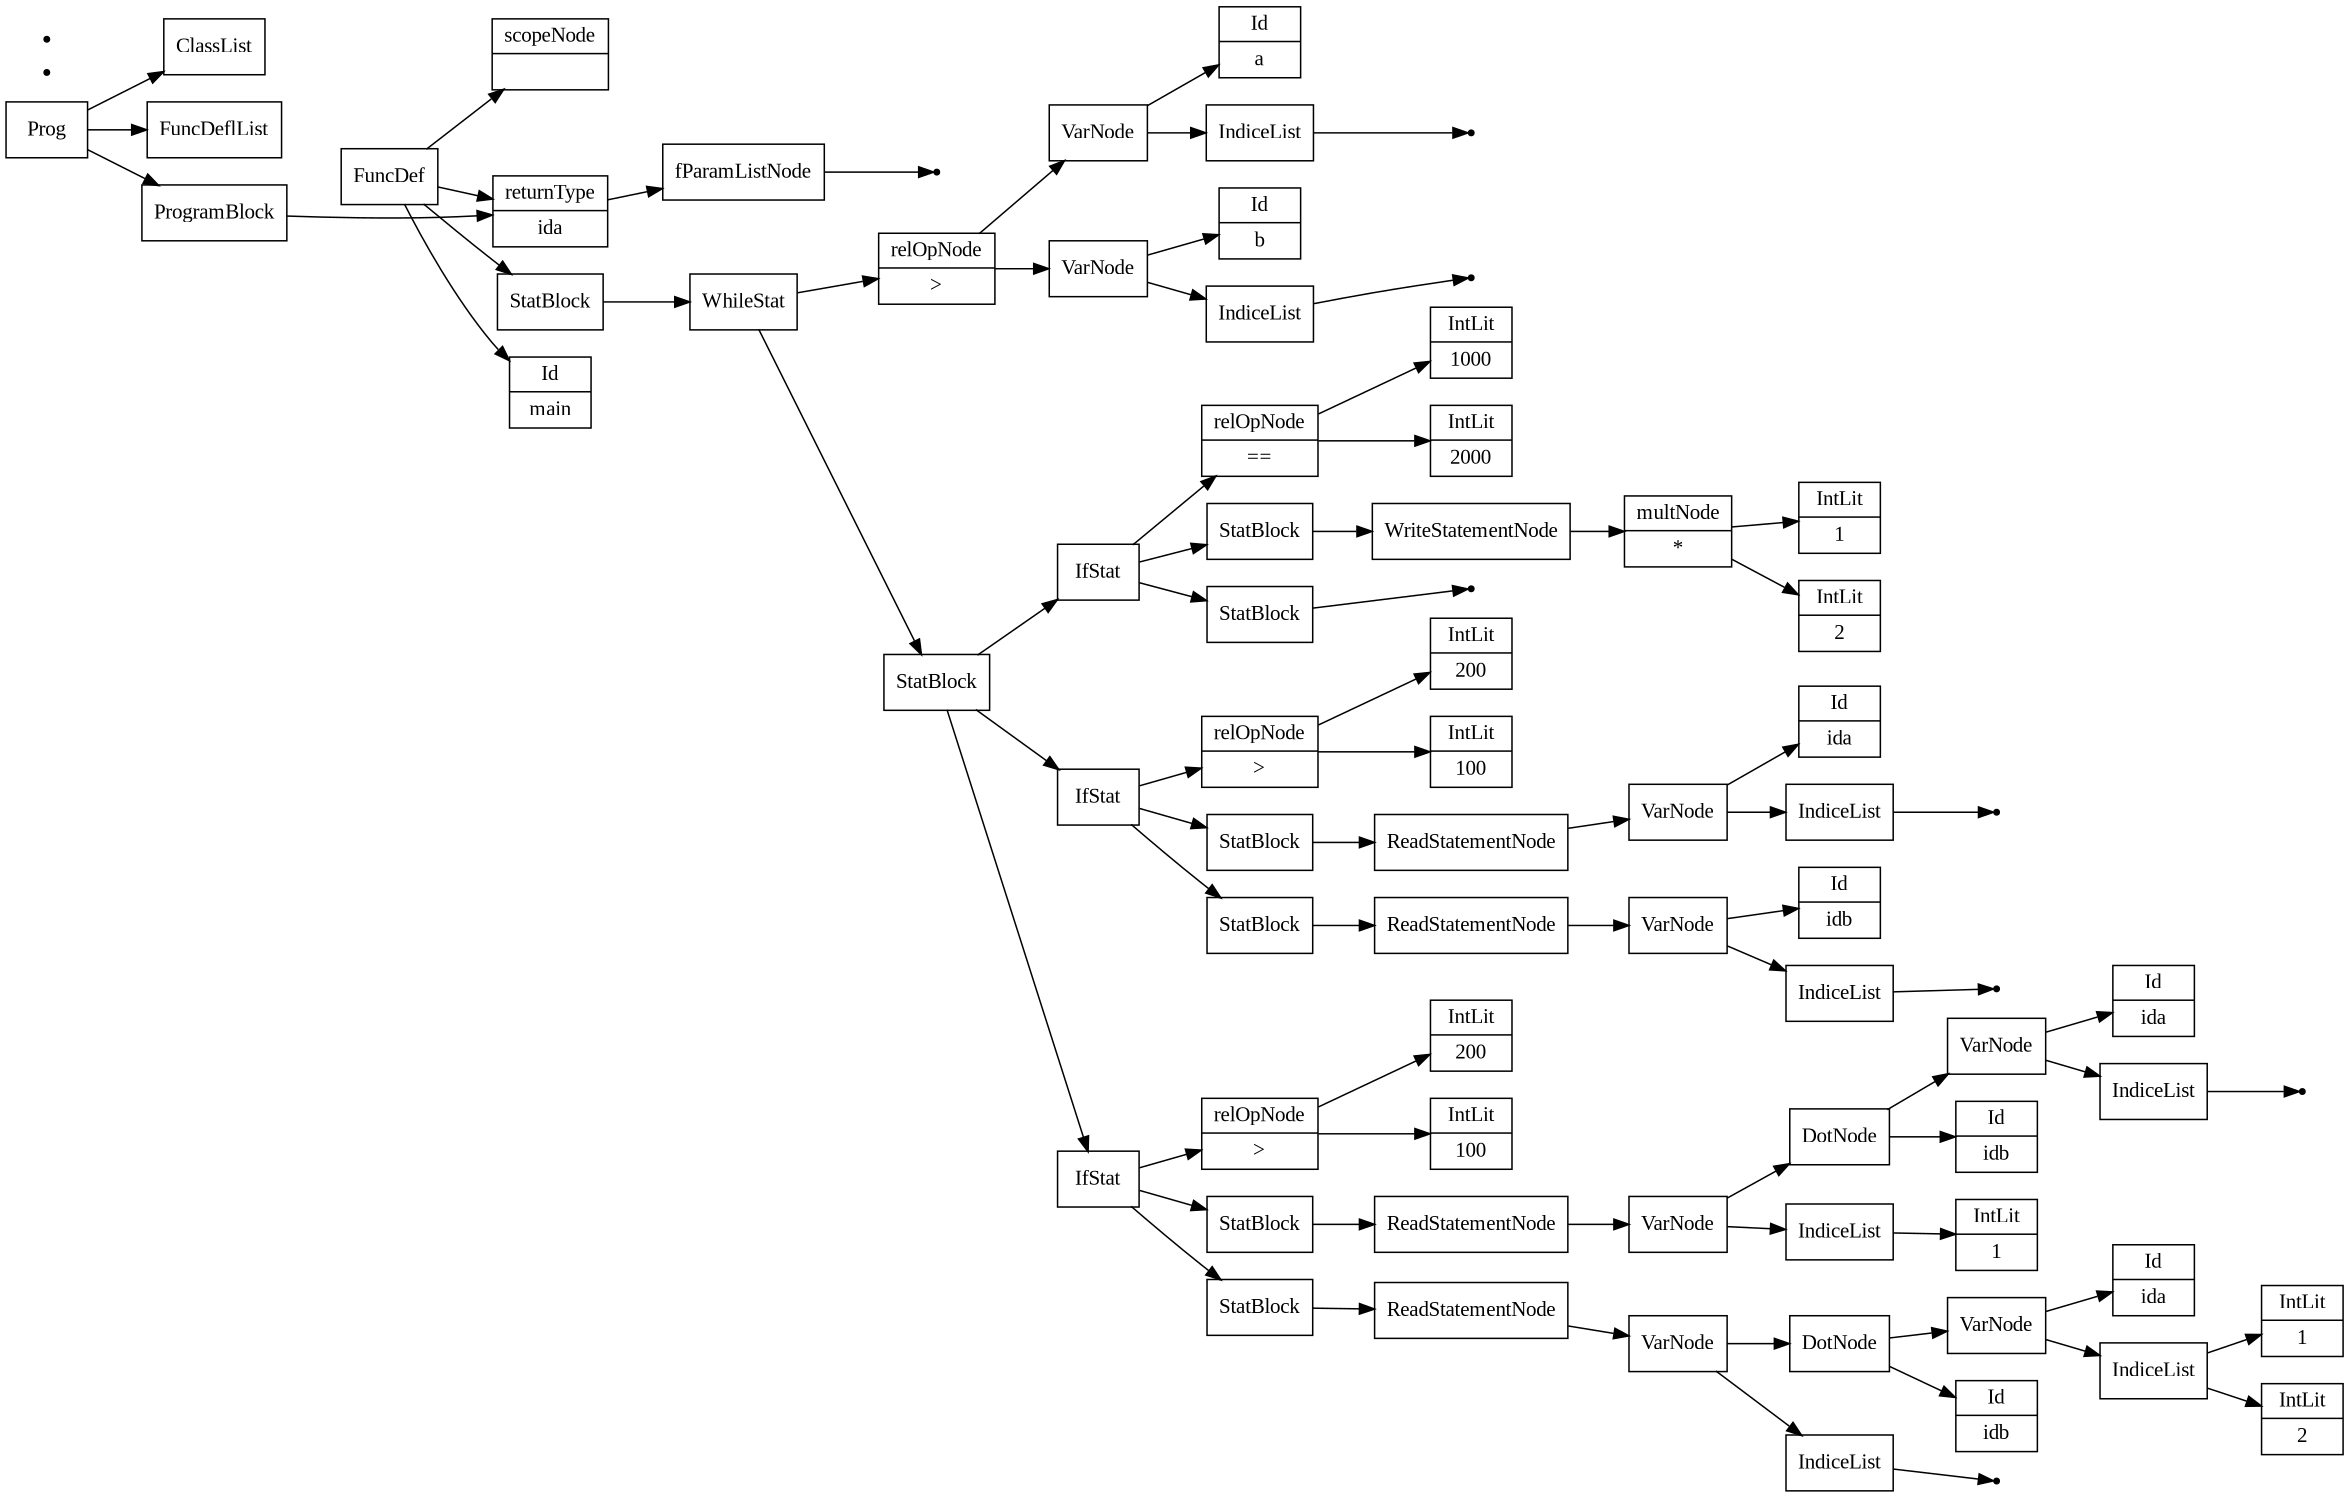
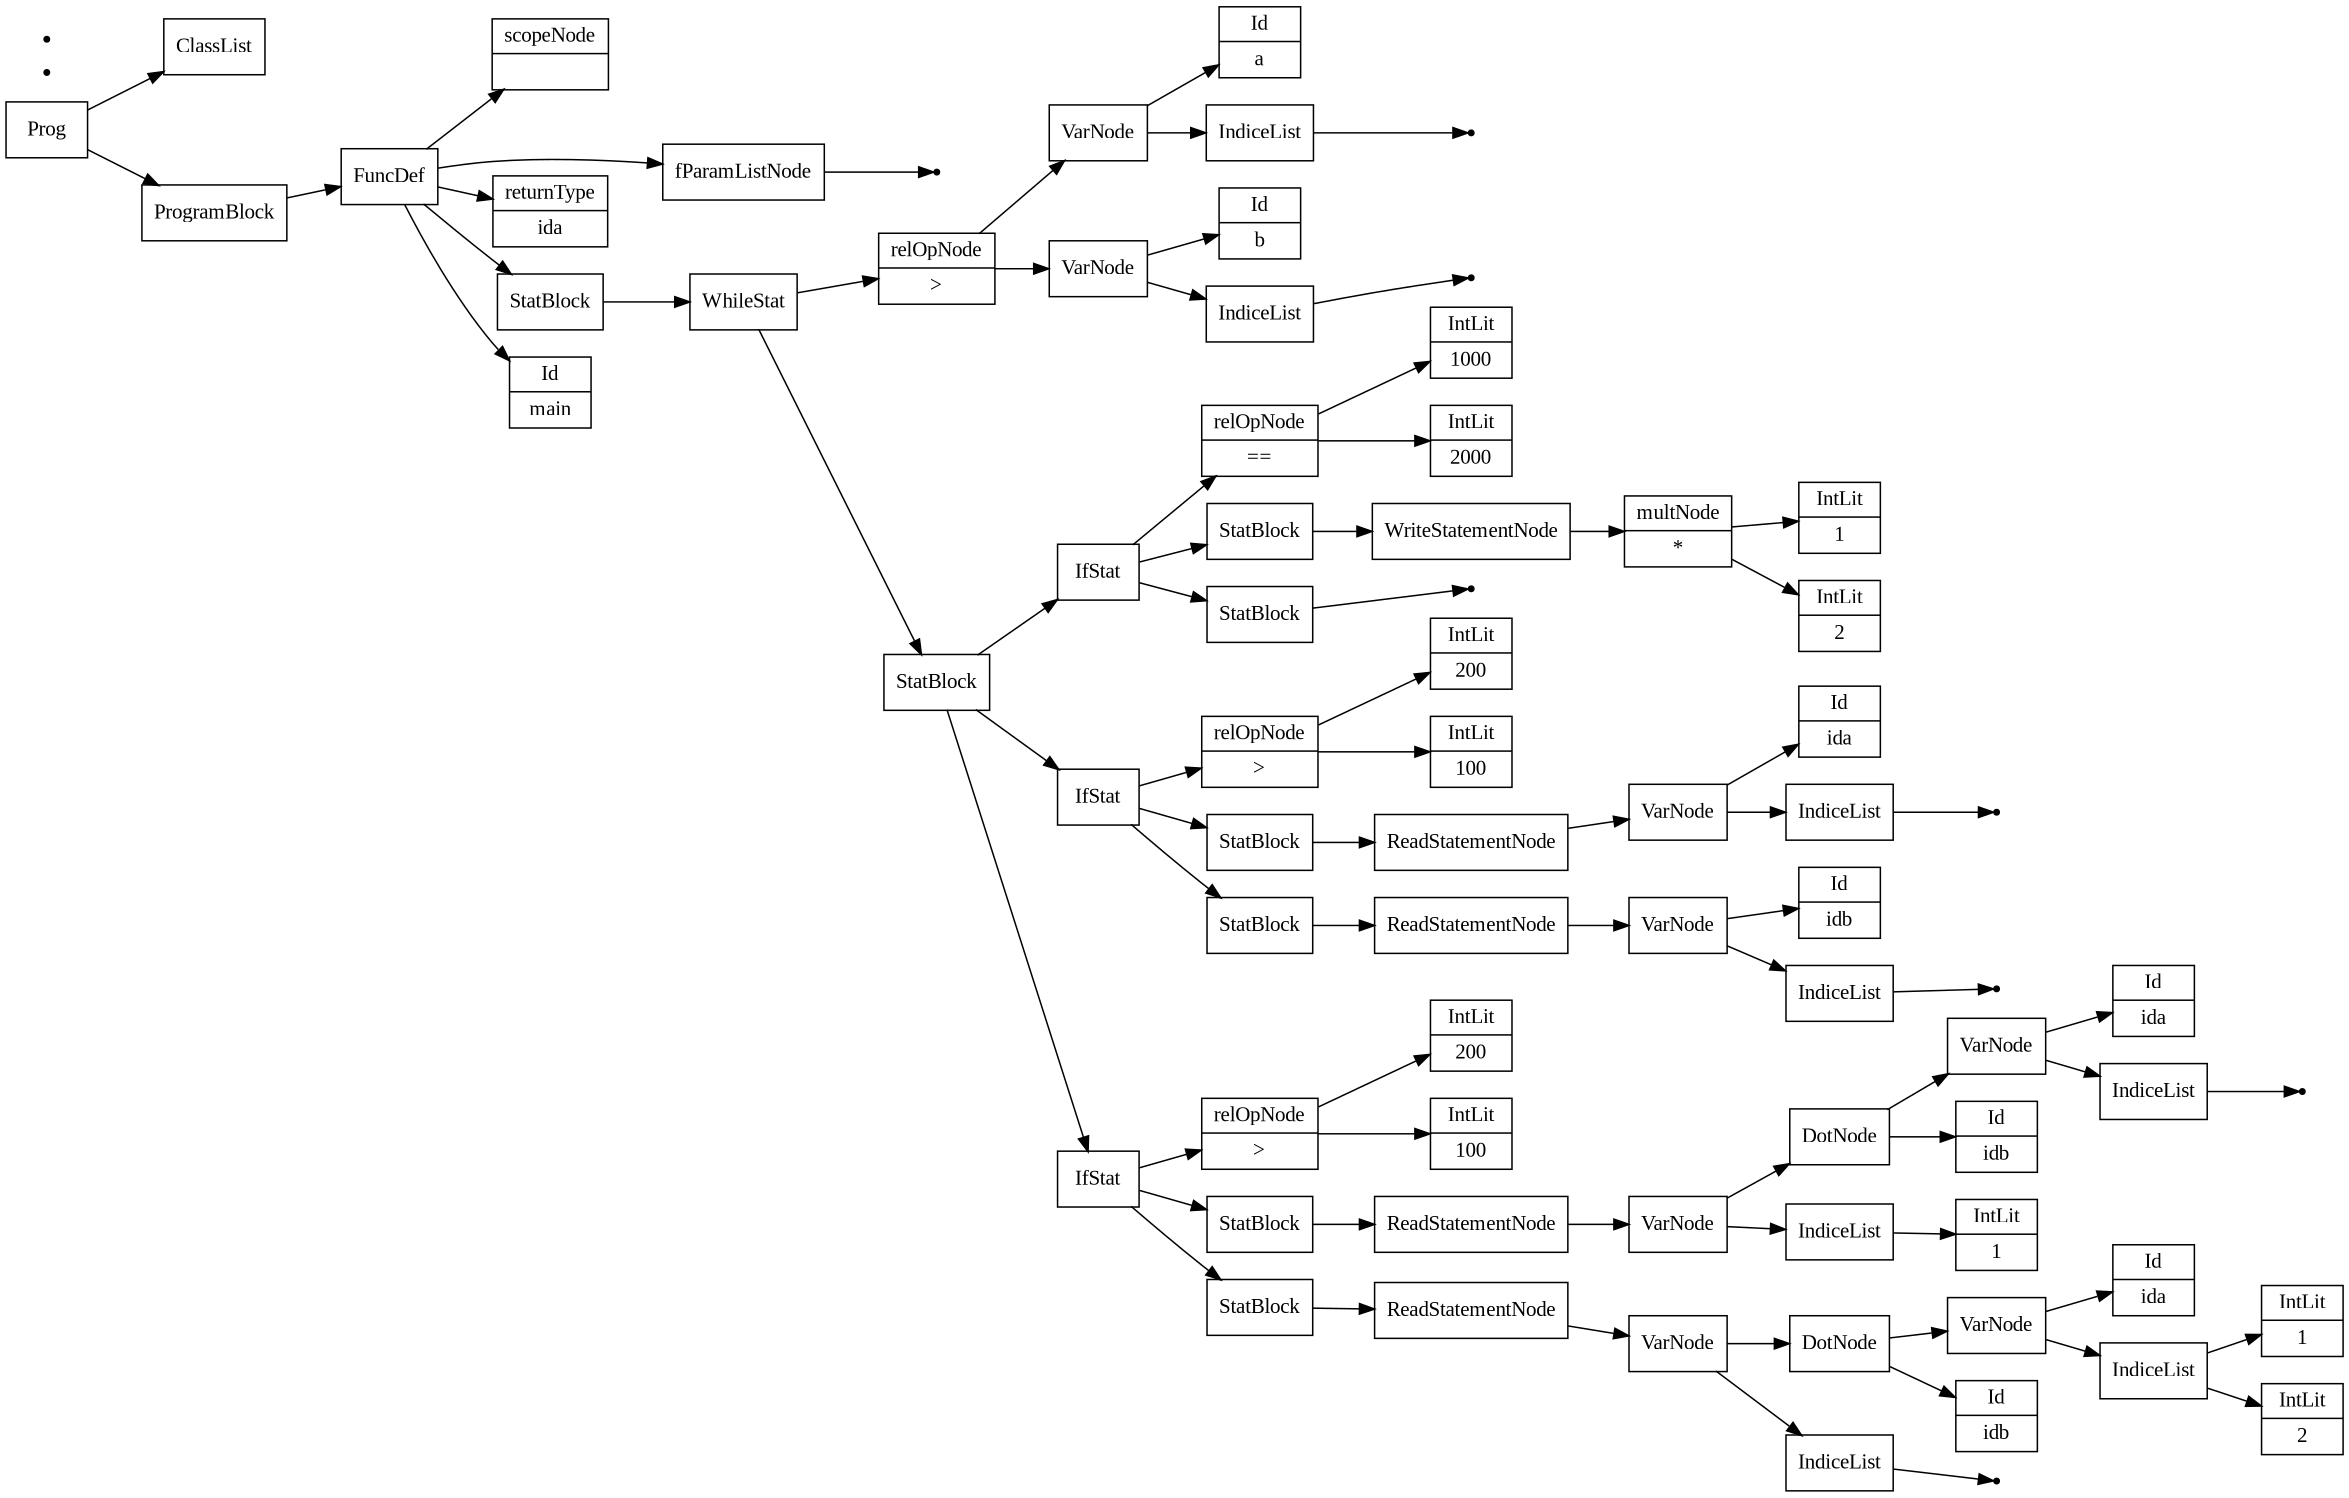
node "FuncDeflList": removed
edge "returnType" -> "fParamListNode": now "FuncDef" -> "fParamListNode"
edge "ProgramBlock" -> "returnType": now "ProgramBlock" -> "FuncDef"
